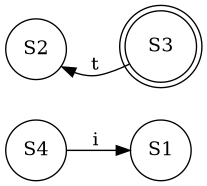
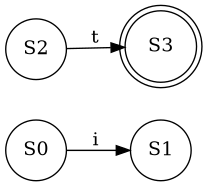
edge "S3" -> "S2": reversed
node "S4": label "S4" -> "S0"
